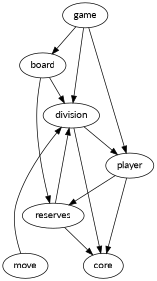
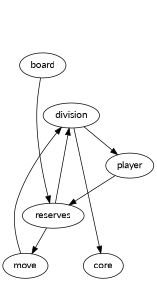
node "game": removed
edge "board" -> "division": removed
edge "player" -> "core": removed
edge "reserves" -> "core": now "reserves" -> "move"
